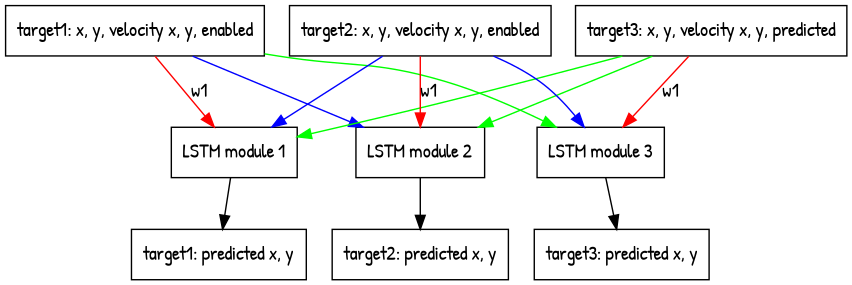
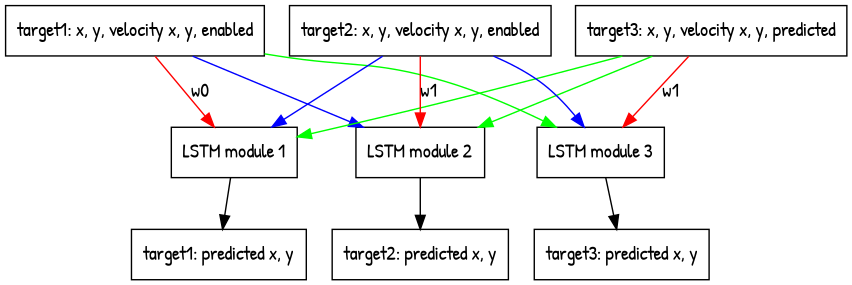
edge "target1: x, y, velocity x, y, enabled" -> "LSTM module 1": label "w1" -> "w0"
